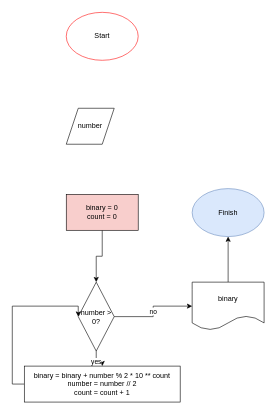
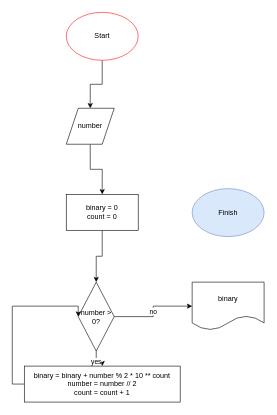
edge "Start" -> "number": added
edge "number" -> "binary = 0 count = 0": added
node "binary = 0 count = 0": fillcolor #f8cecc -> #ffffff
edge "binary" -> "Finish": removed
